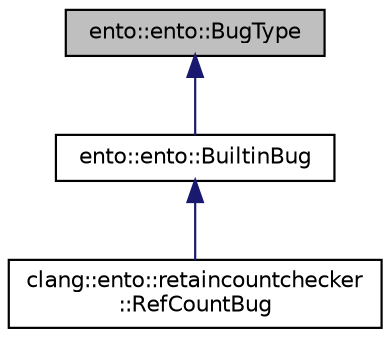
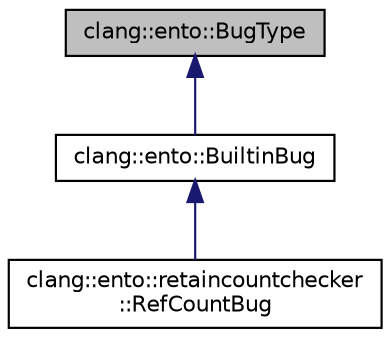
node "ento::ento::BugType": label "ento::ento::BugType" -> "clang::ento::BugType"
node "ento::ento::BuiltinBug": label "ento::ento::BuiltinBug" -> "clang::ento::BuiltinBug"
